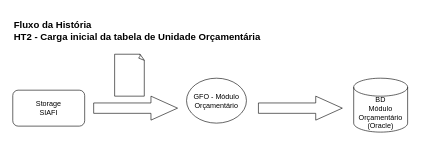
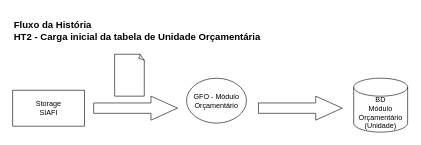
node "Storage SIAFI": shape rounded rectangle -> rectangle
node "BD Módulo Orçamentário (Oracle)": label "BD Módulo Orçamentário (Oracle)" -> "BD Módulo Orçamentário (Unidade)"
